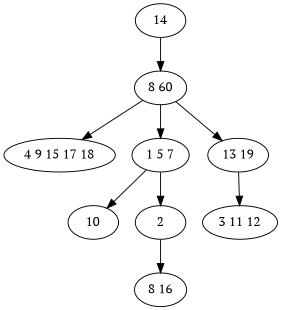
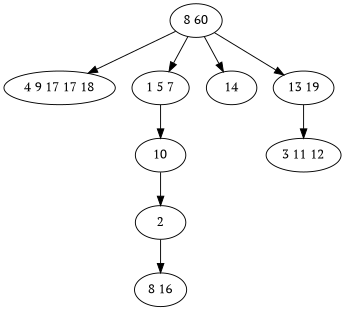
edge "14" -> "8 60": reversed
node "4 9 15 17 18": label "4 9 15 17 18" -> "4 9 17 17 18"
edge "1 5 7" -> "2": now "10" -> "2"
